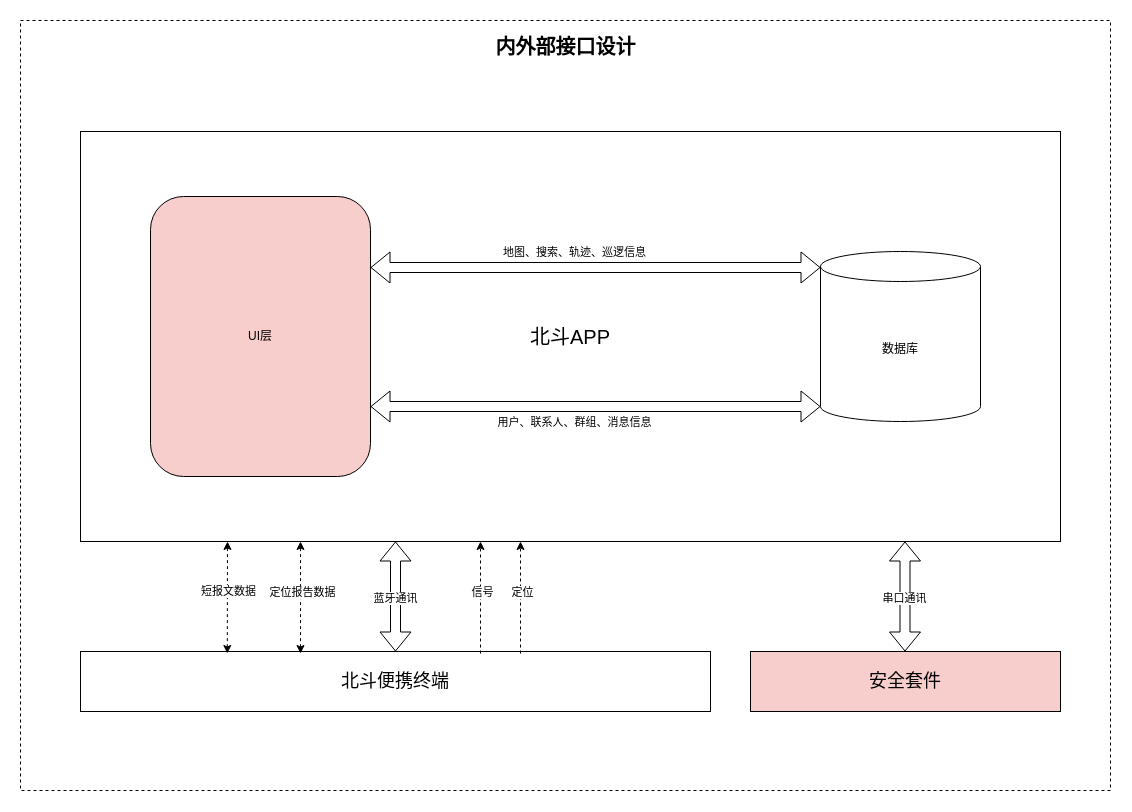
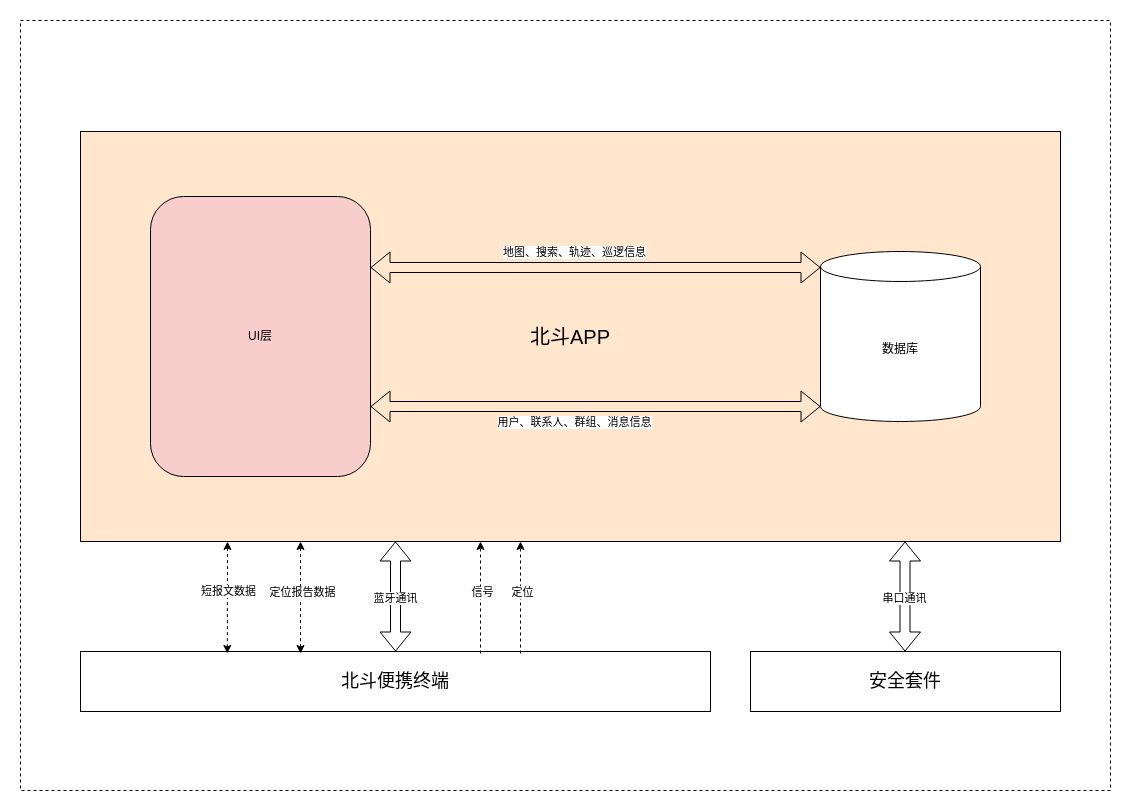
node "内外部接口设计": removed
node "北斗APP": fillcolor #ffffff -> #ffe6cc
node "安全套件": fillcolor #f8cecc -> #ffffff
